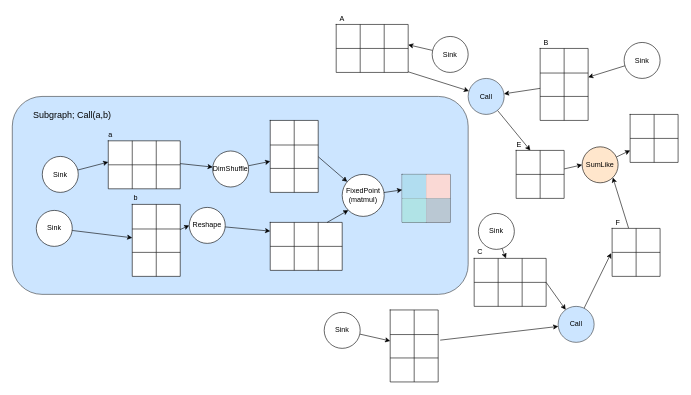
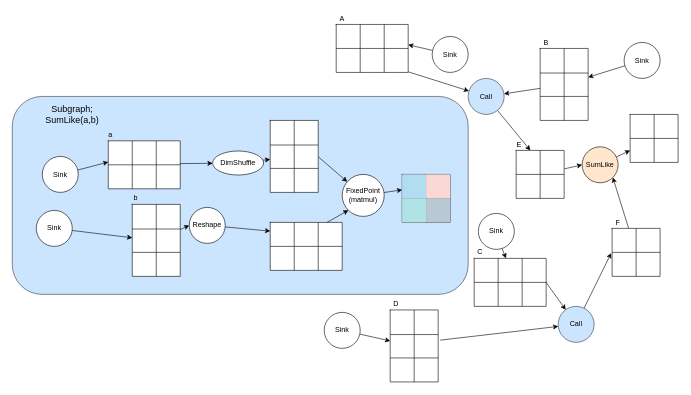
node "Subgraph; Call(a,b)": label "Subgraph; Call(a,b)" -> "Subgraph; SumLike(a,b)"
node "DimShuffle": size 36x36 -> 51x24
node "D": added
